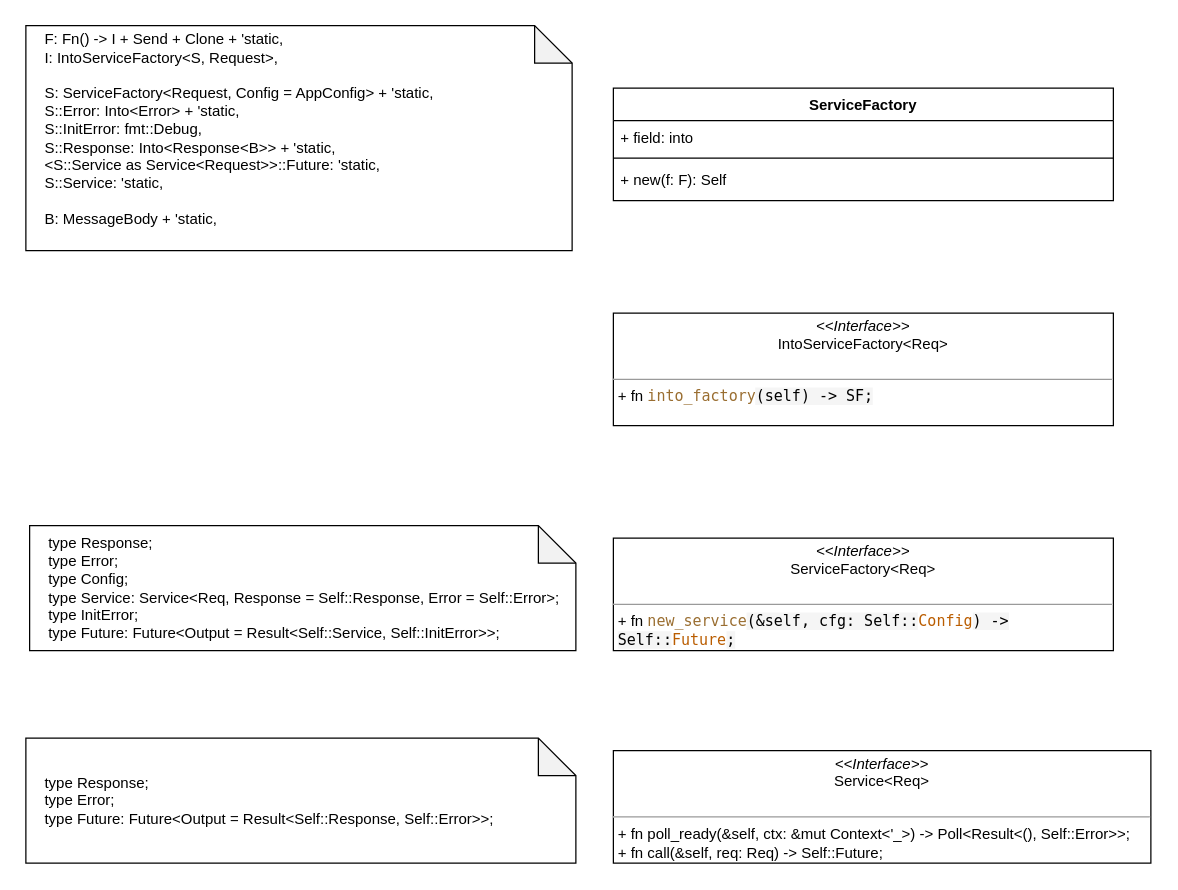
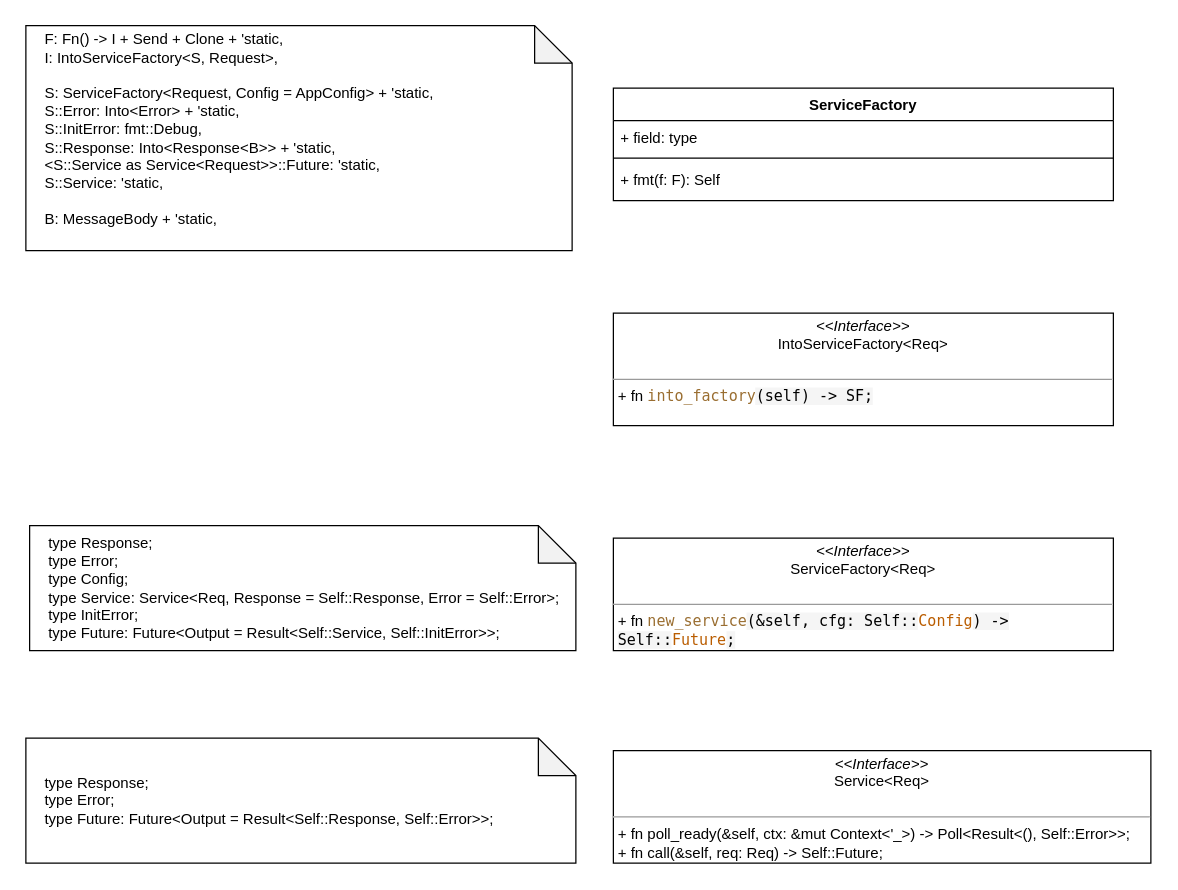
node "+ field: into": label "+ field: into" -> "+ field: type"
node "+ new(f: F): Self": label "+ new(f: F): Self" -> "+ fmt(f: F): Self"
